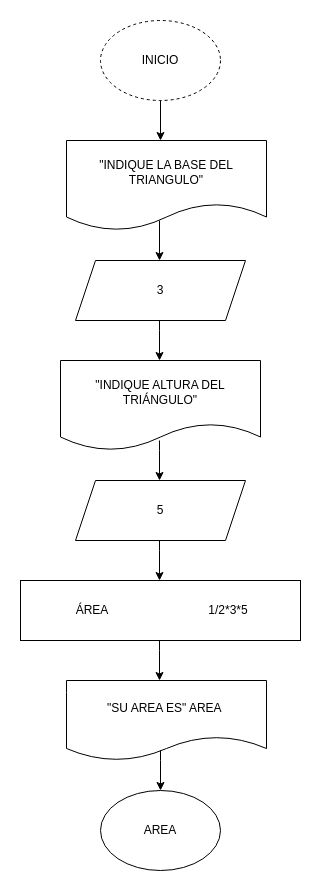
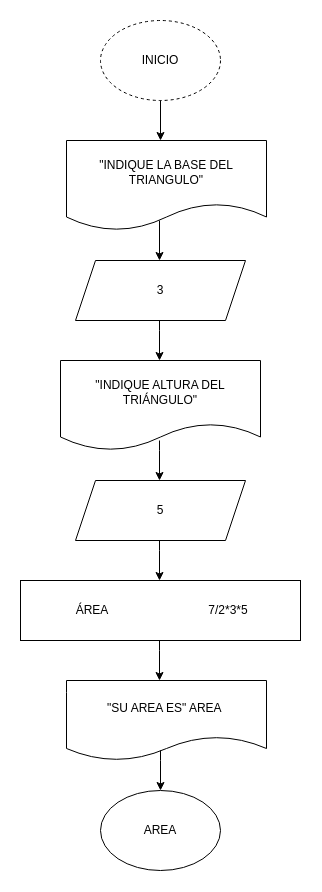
node "ÁREA 1/2*3*5": label "ÁREA 1/2*3*5" -> "ÁREA 7/2*3*5"
